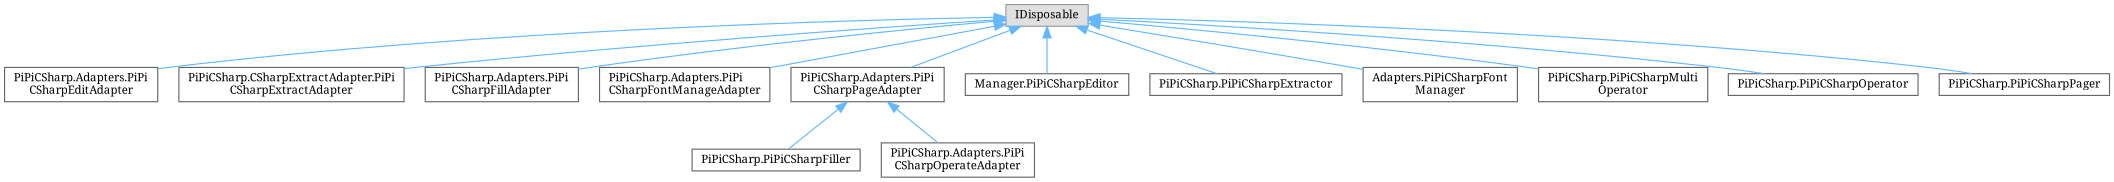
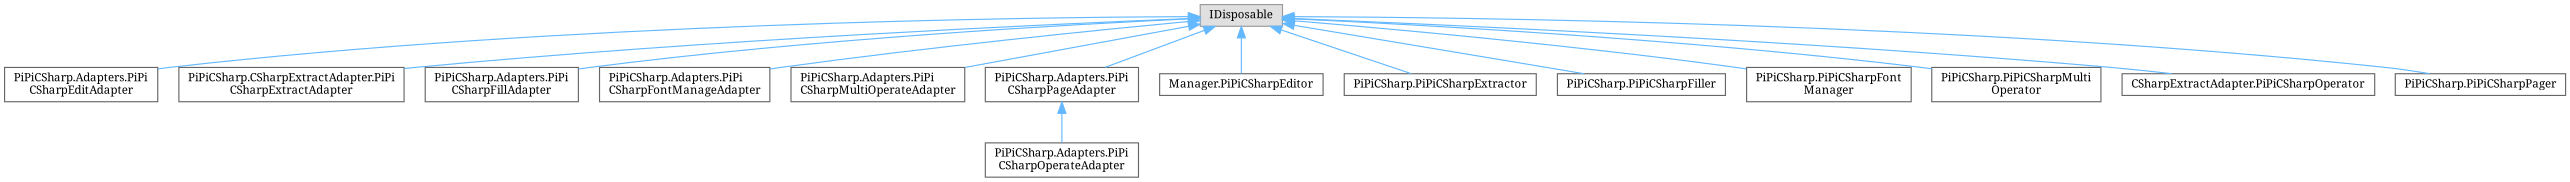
node "PiPiCSharp.Adapters.PiPi CSharpMultiOperateAdapter": added
node "Adapters.PiPiCSharpFont Manager": label "Adapters.PiPiCSharpFont Manager" -> "PiPiCSharp.PiPiCSharpFont Manager"
node "PiPiCSharp.PiPiCSharpOperator": label "PiPiCSharp.PiPiCSharpOperator" -> "CSharpExtractAdapter.PiPiCSharpOperator"
edge "PiPiCSharp.PiPiCSharpFiller" -> "PiPiCSharp.Adapters.PiPi CSharpPageAdapter": now "PiPiCSharp.PiPiCSharpFiller" -> "IDisposable"
